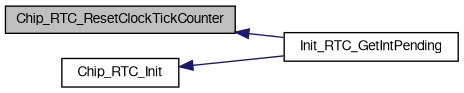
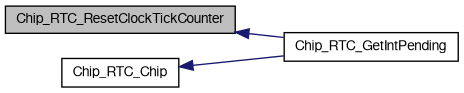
node "Init_RTC_GetIntPending": label "Init_RTC_GetIntPending" -> "Chip_RTC_GetIntPending"
node "Chip_RTC_Init": label "Chip_RTC_Init" -> "Chip_RTC_Chip"
